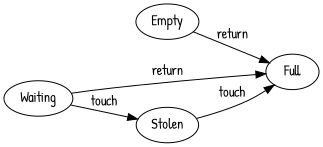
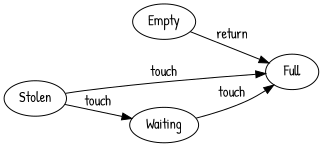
edge "Waiting" -> "Full": label "return" -> "touch"
edge "Waiting" -> "Stolen": reversed
